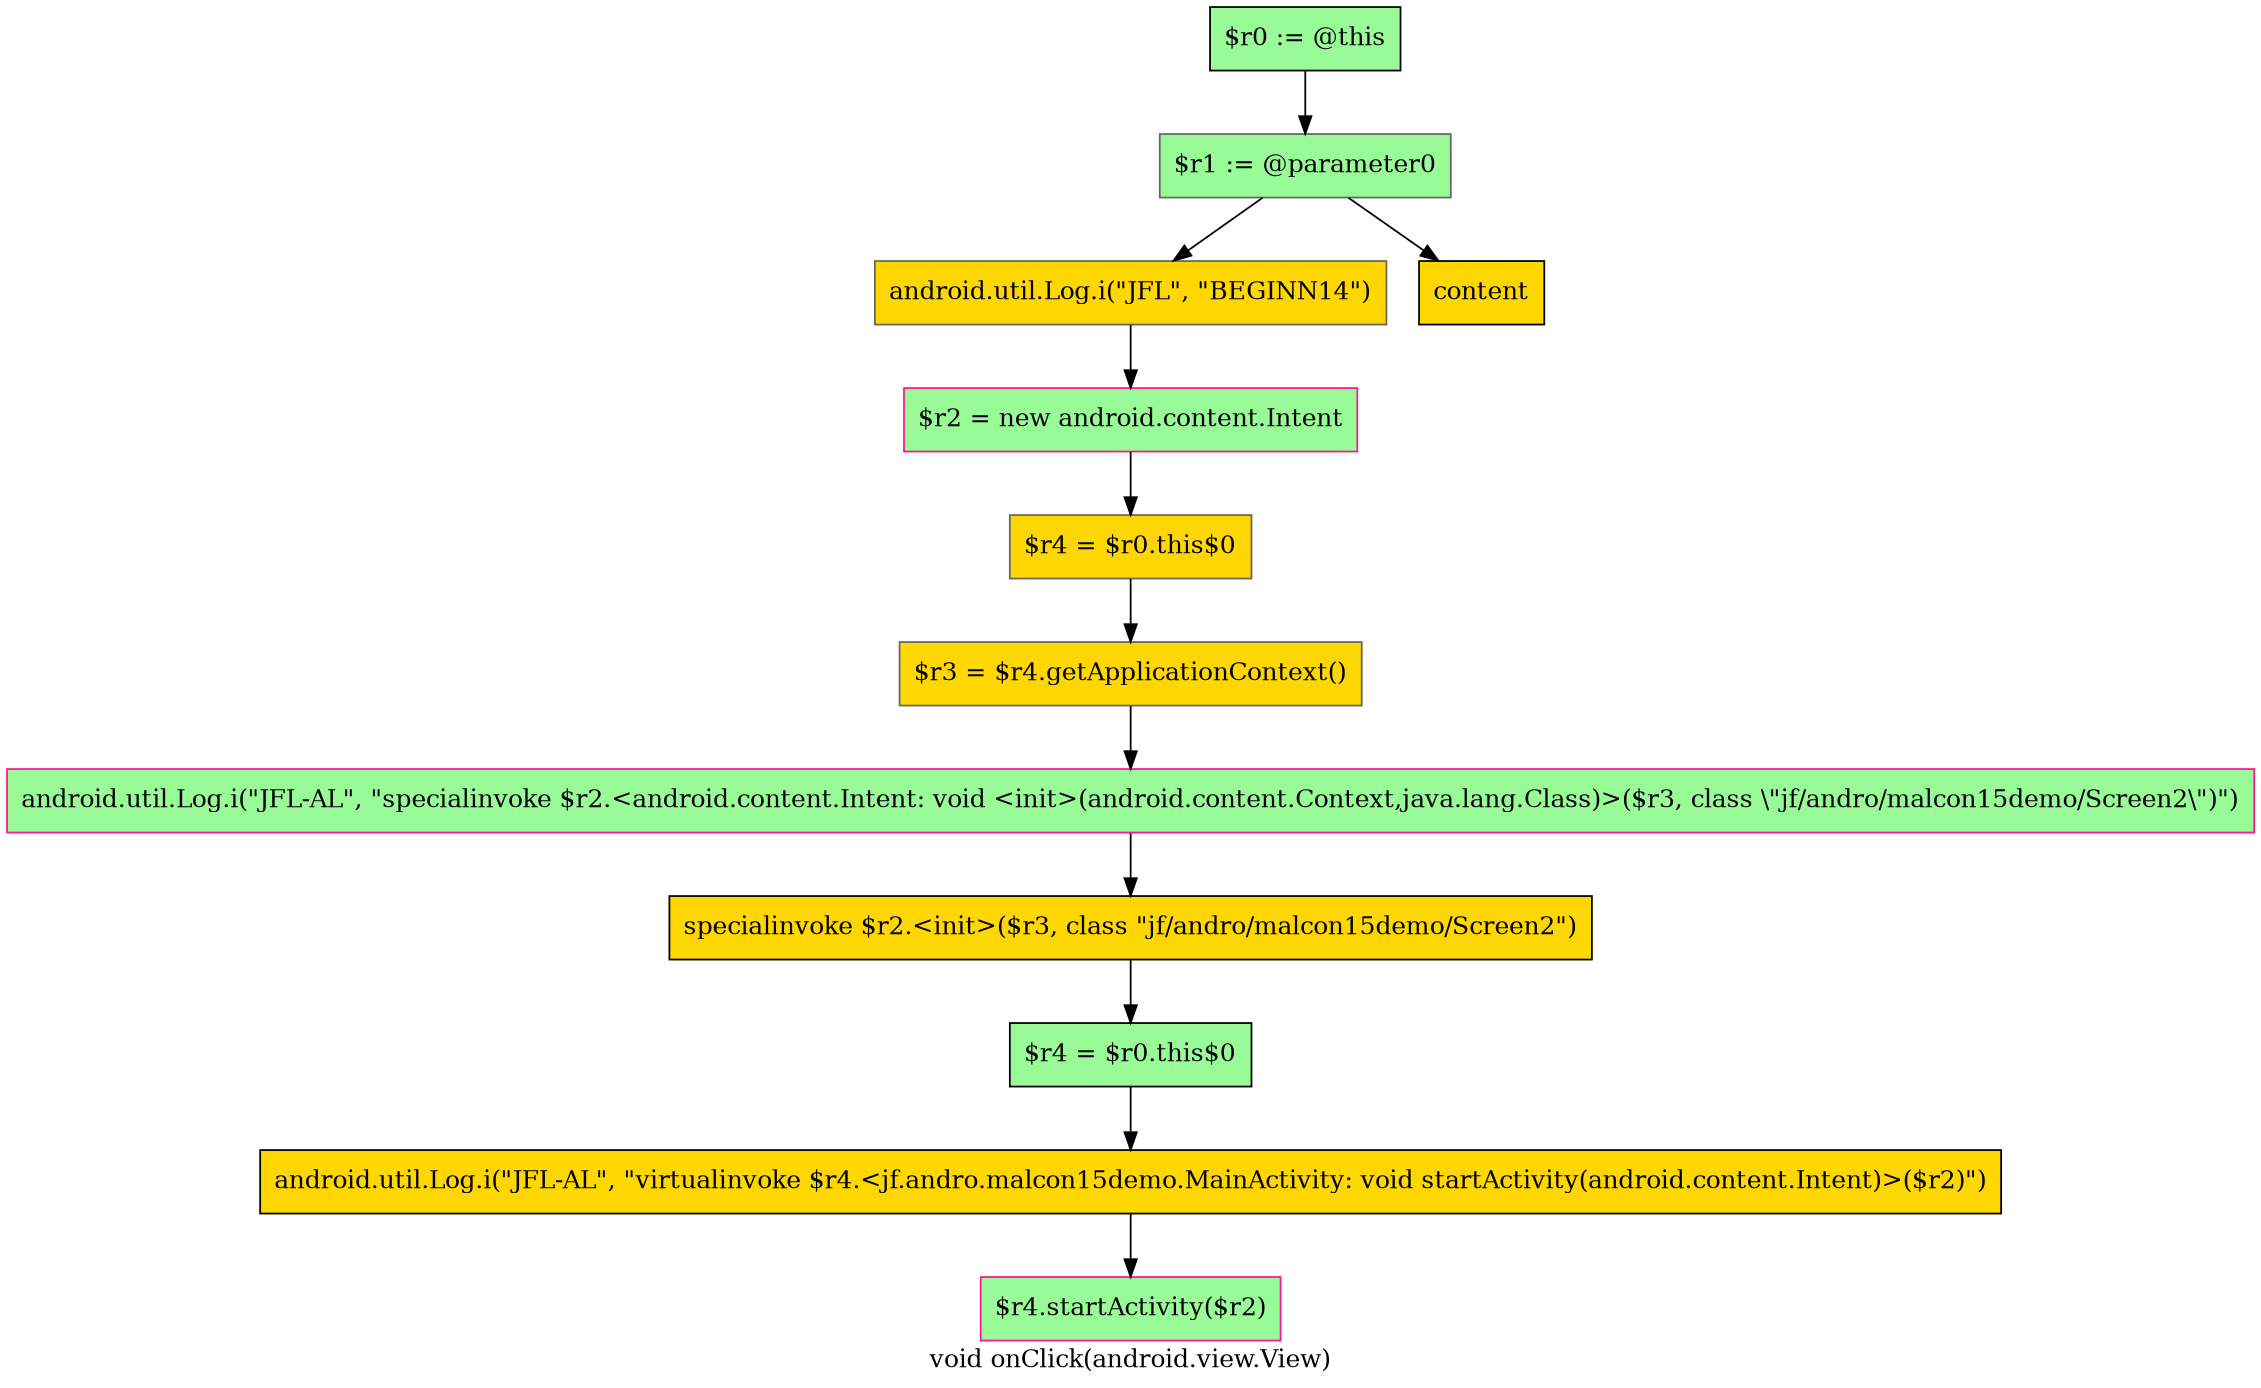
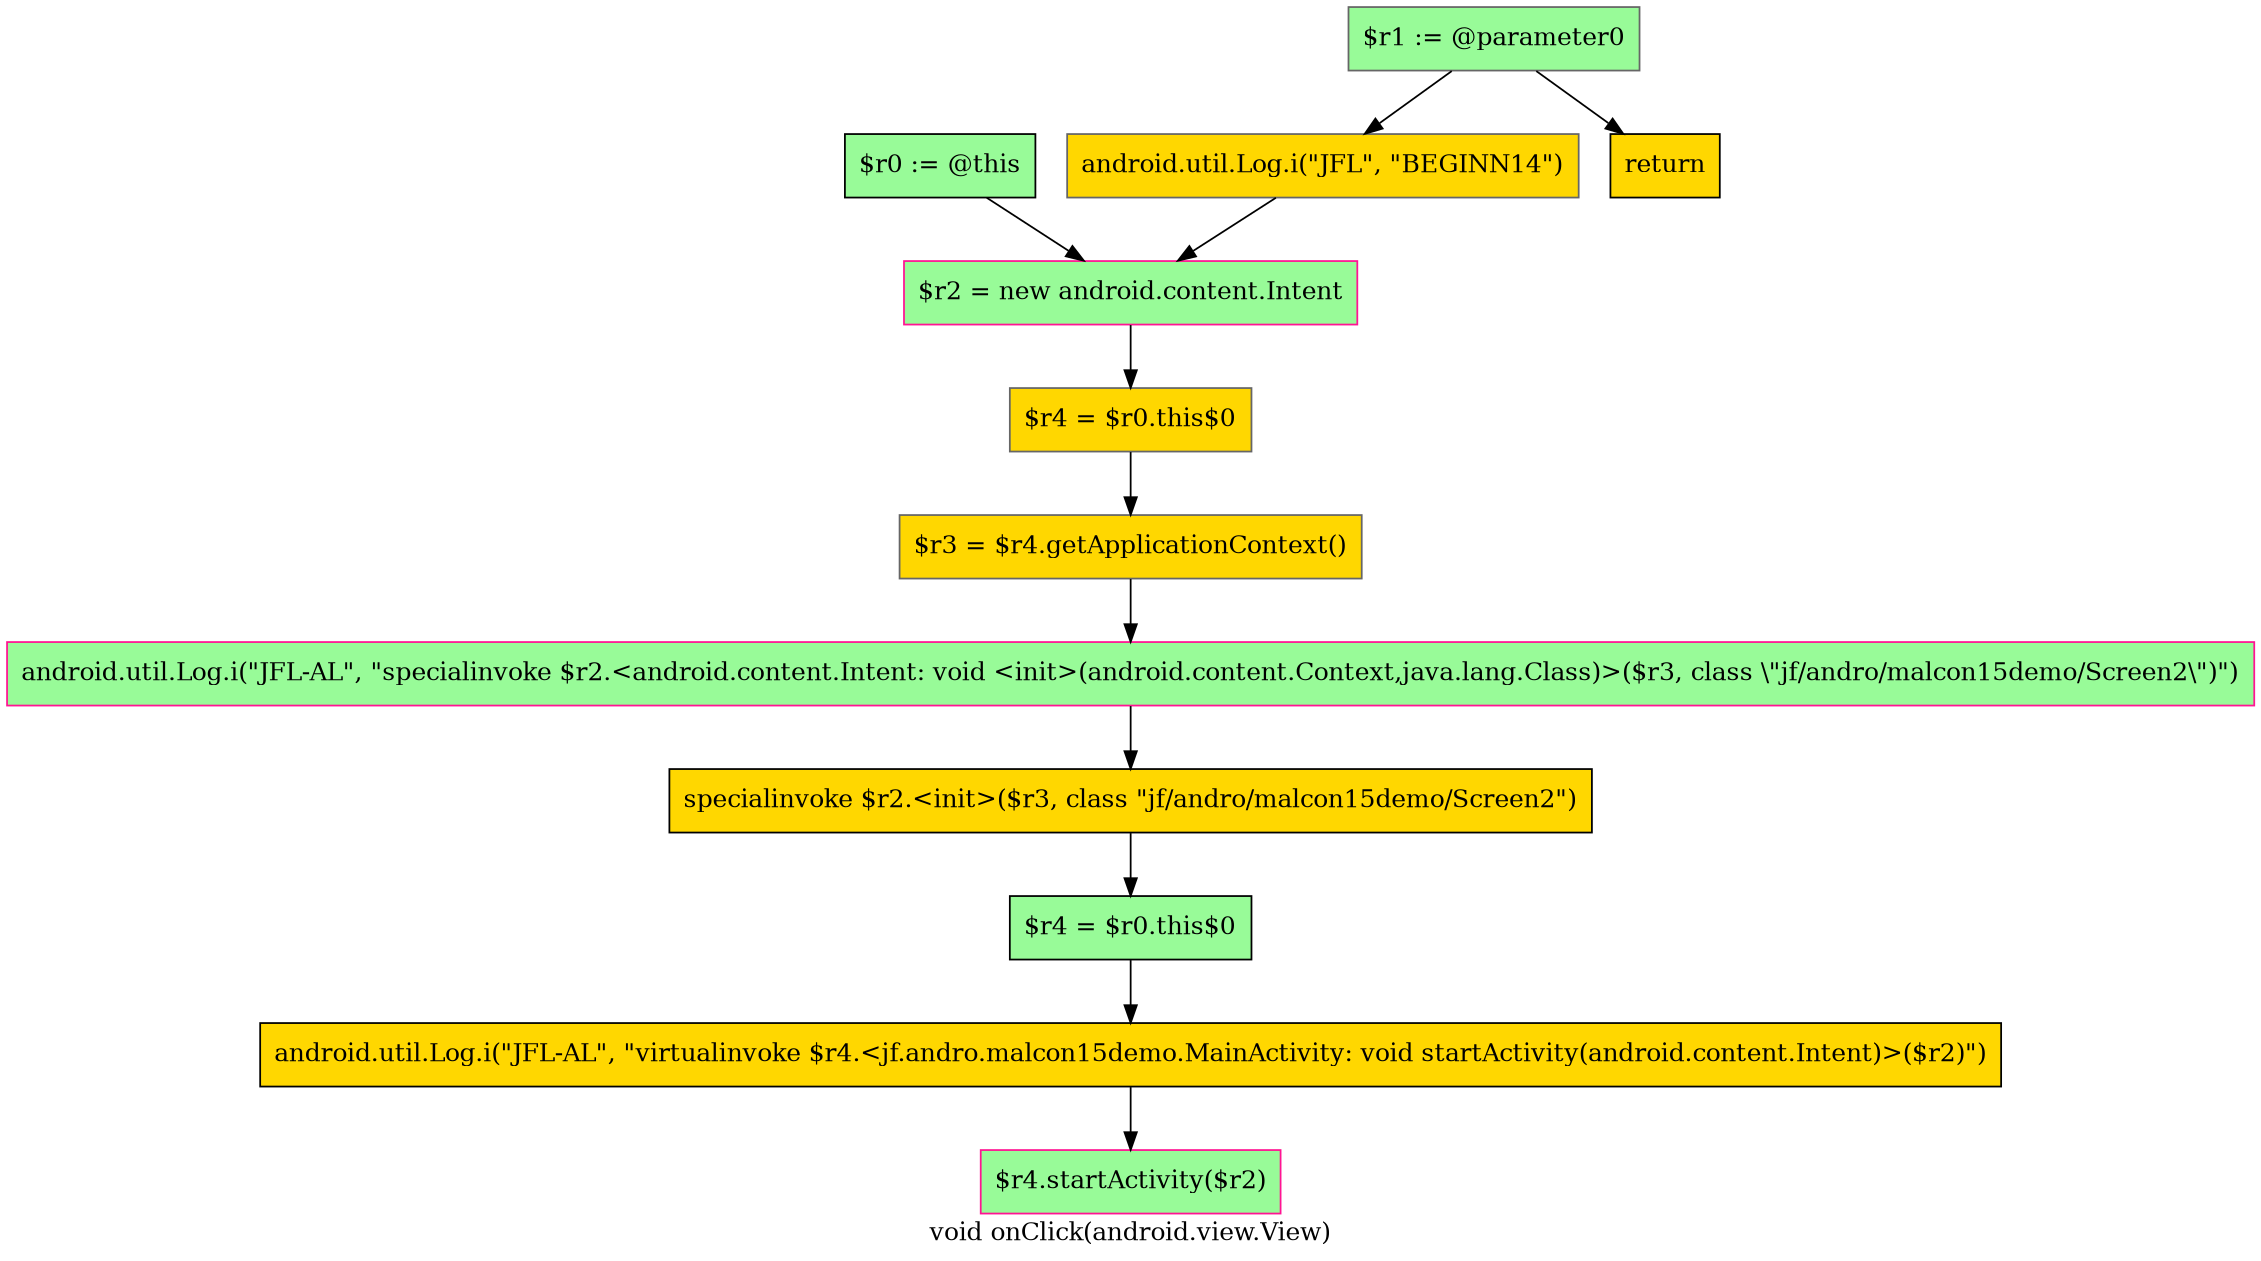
edge "$r0 := @this" -> "$r1 := @parameter0": now "$r0 := @this" -> "$r2 = new android.content.Intent"
node "content": label "content" -> "return"
